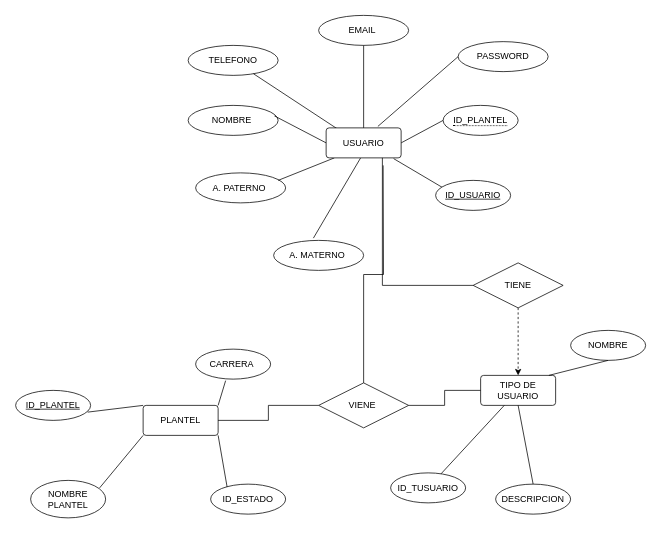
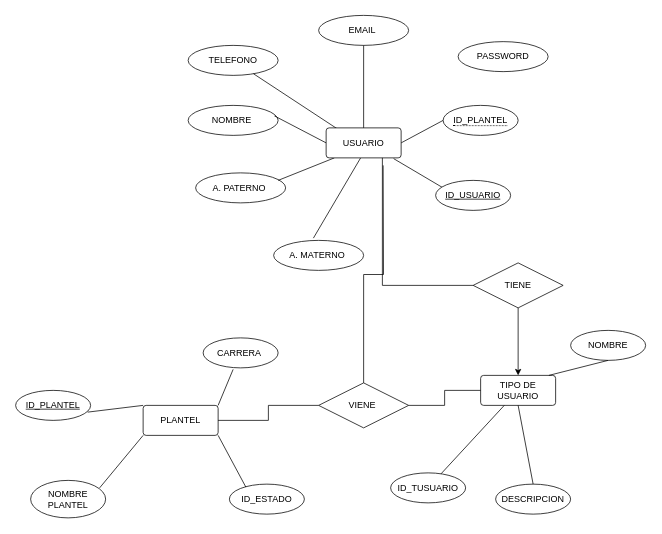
edge "PASSWORD" -- "USUARIO": removed
edge "TIENE" -> "TIPO DE USUARIO": style dashed -> solid
node "CARRERA": moved (233, 364) -> (240, 353)
node "ID_ESTADO": moved (248, 499) -> (267, 499)
